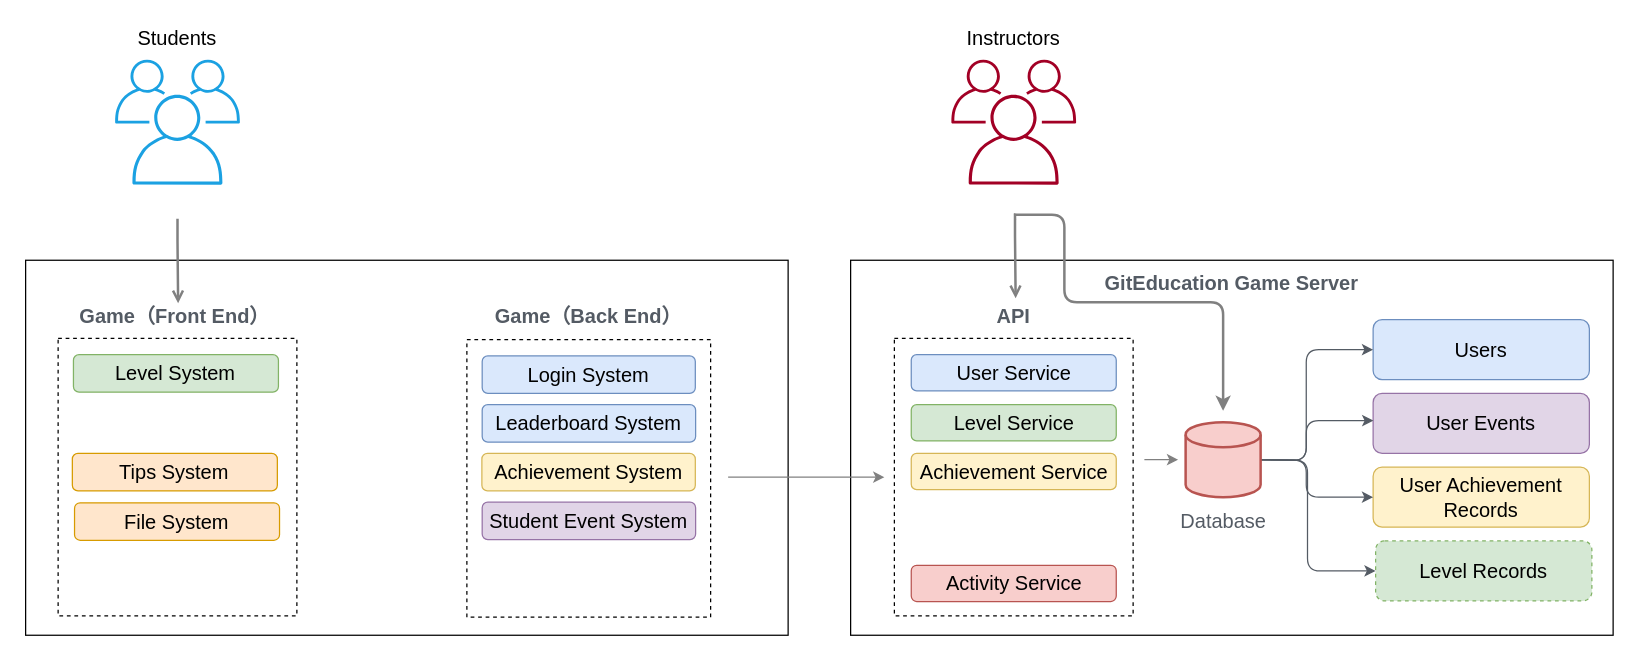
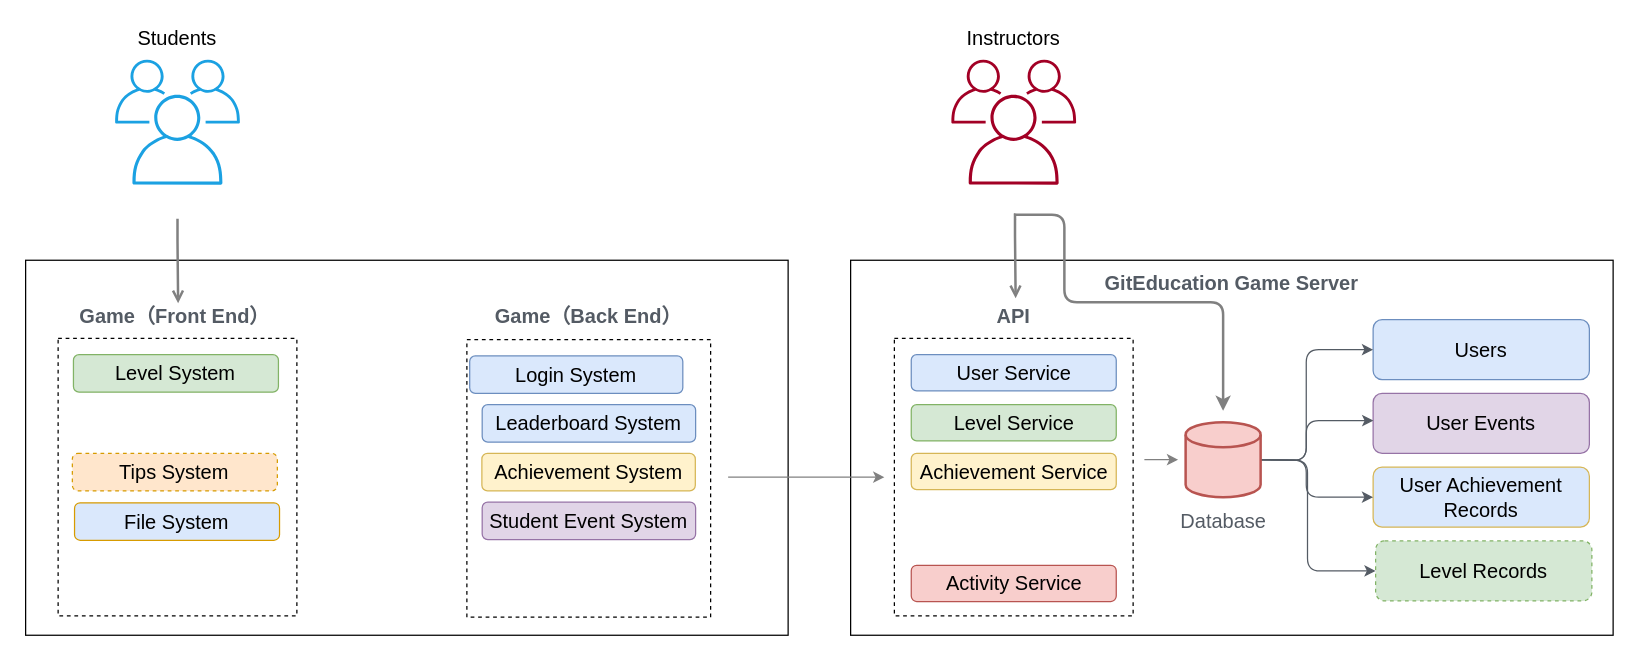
node "Login System": moved (589, 374) -> (576, 374)
node "Tips System": style solid -> dashed
node "User Achievement Records": fillcolor #fff2cc -> #dae8fc
node "File System": fillcolor #ffe6cc -> #dae8fc
